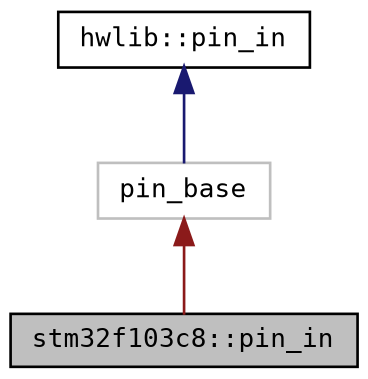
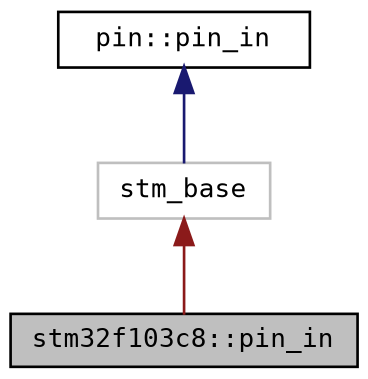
node "hwlib::pin_in": label "hwlib::pin_in" -> "pin::pin_in"
node "pin_base": label "pin_base" -> "stm_base"
